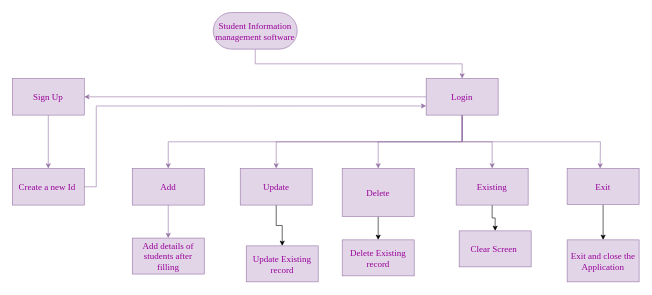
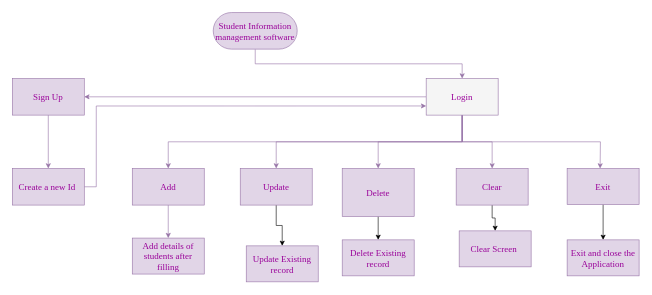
node "Login": fillcolor #e1d5e7 -> #f5f5f5
node "Existing": label "Existing" -> "Clear"
node "Exit and close the Application": size 72x42 -> 72x36
